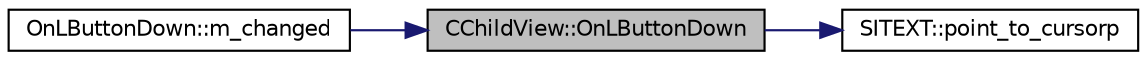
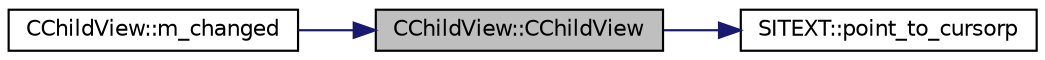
node "OnLButtonDown::m_changed": label "OnLButtonDown::m_changed" -> "CChildView::m_changed"
node "CChildView::OnLButtonDown": label "CChildView::OnLButtonDown" -> "CChildView::CChildView"
